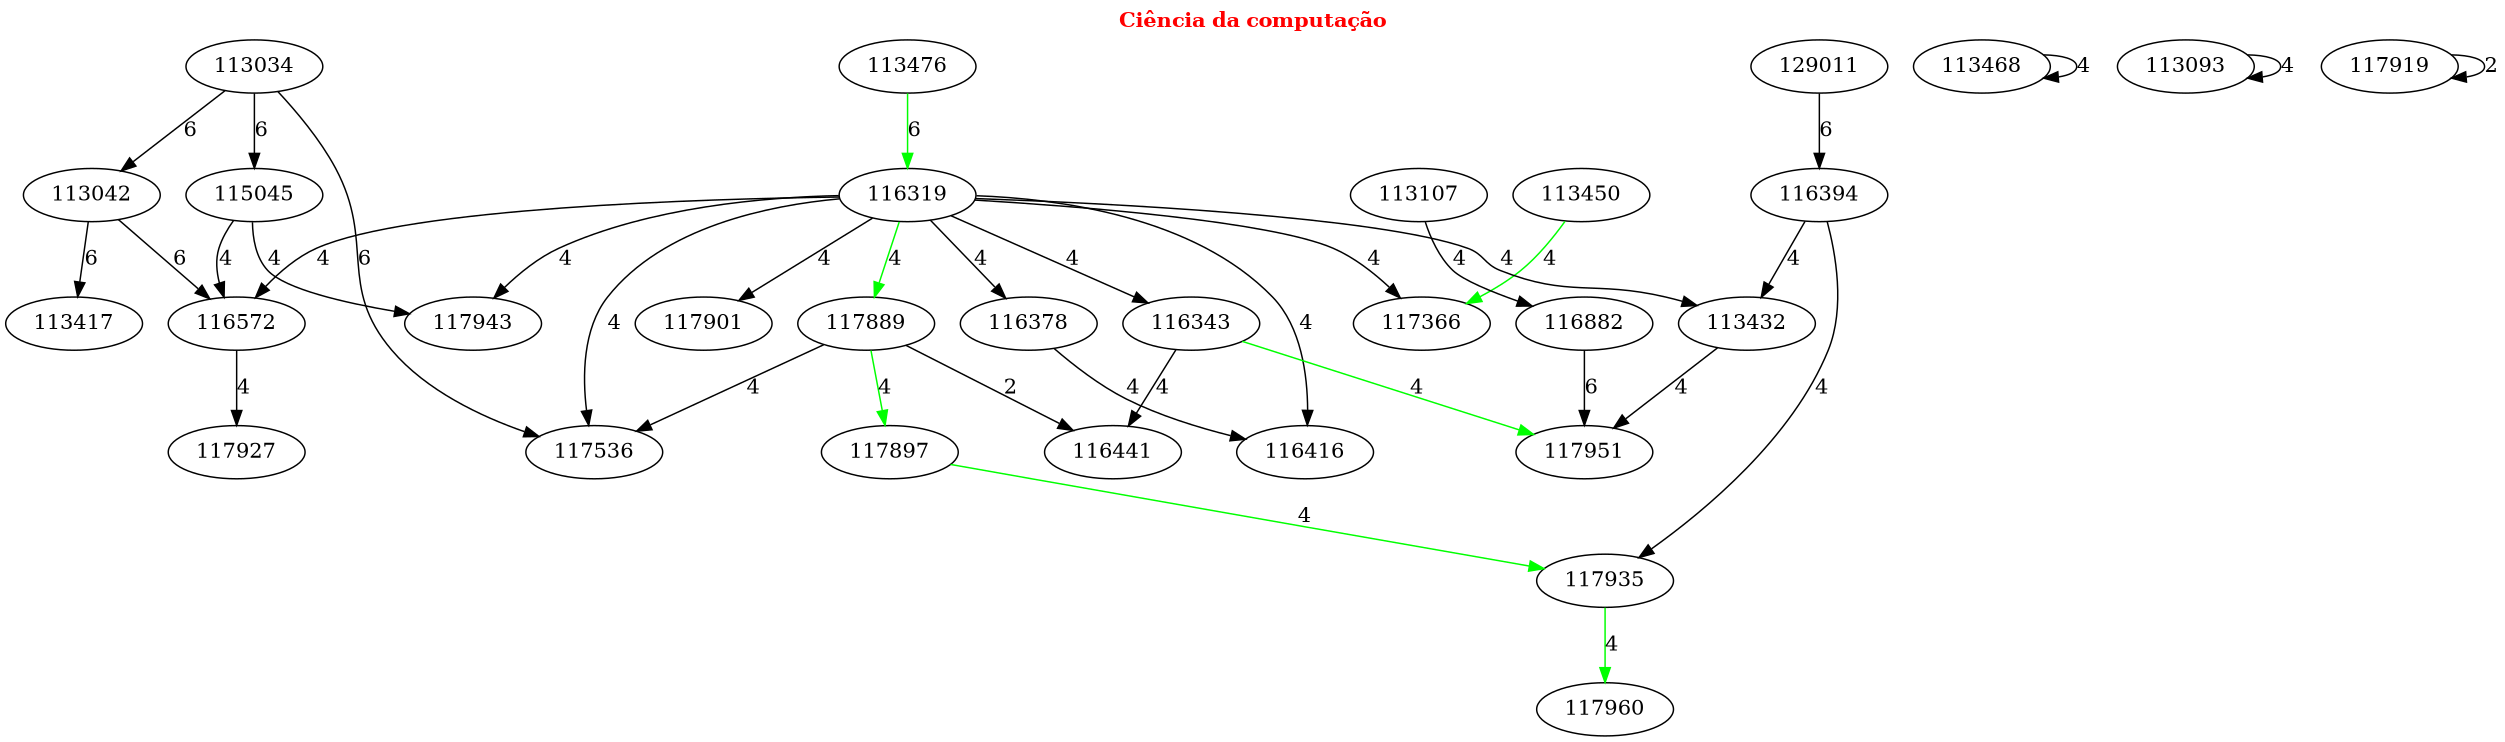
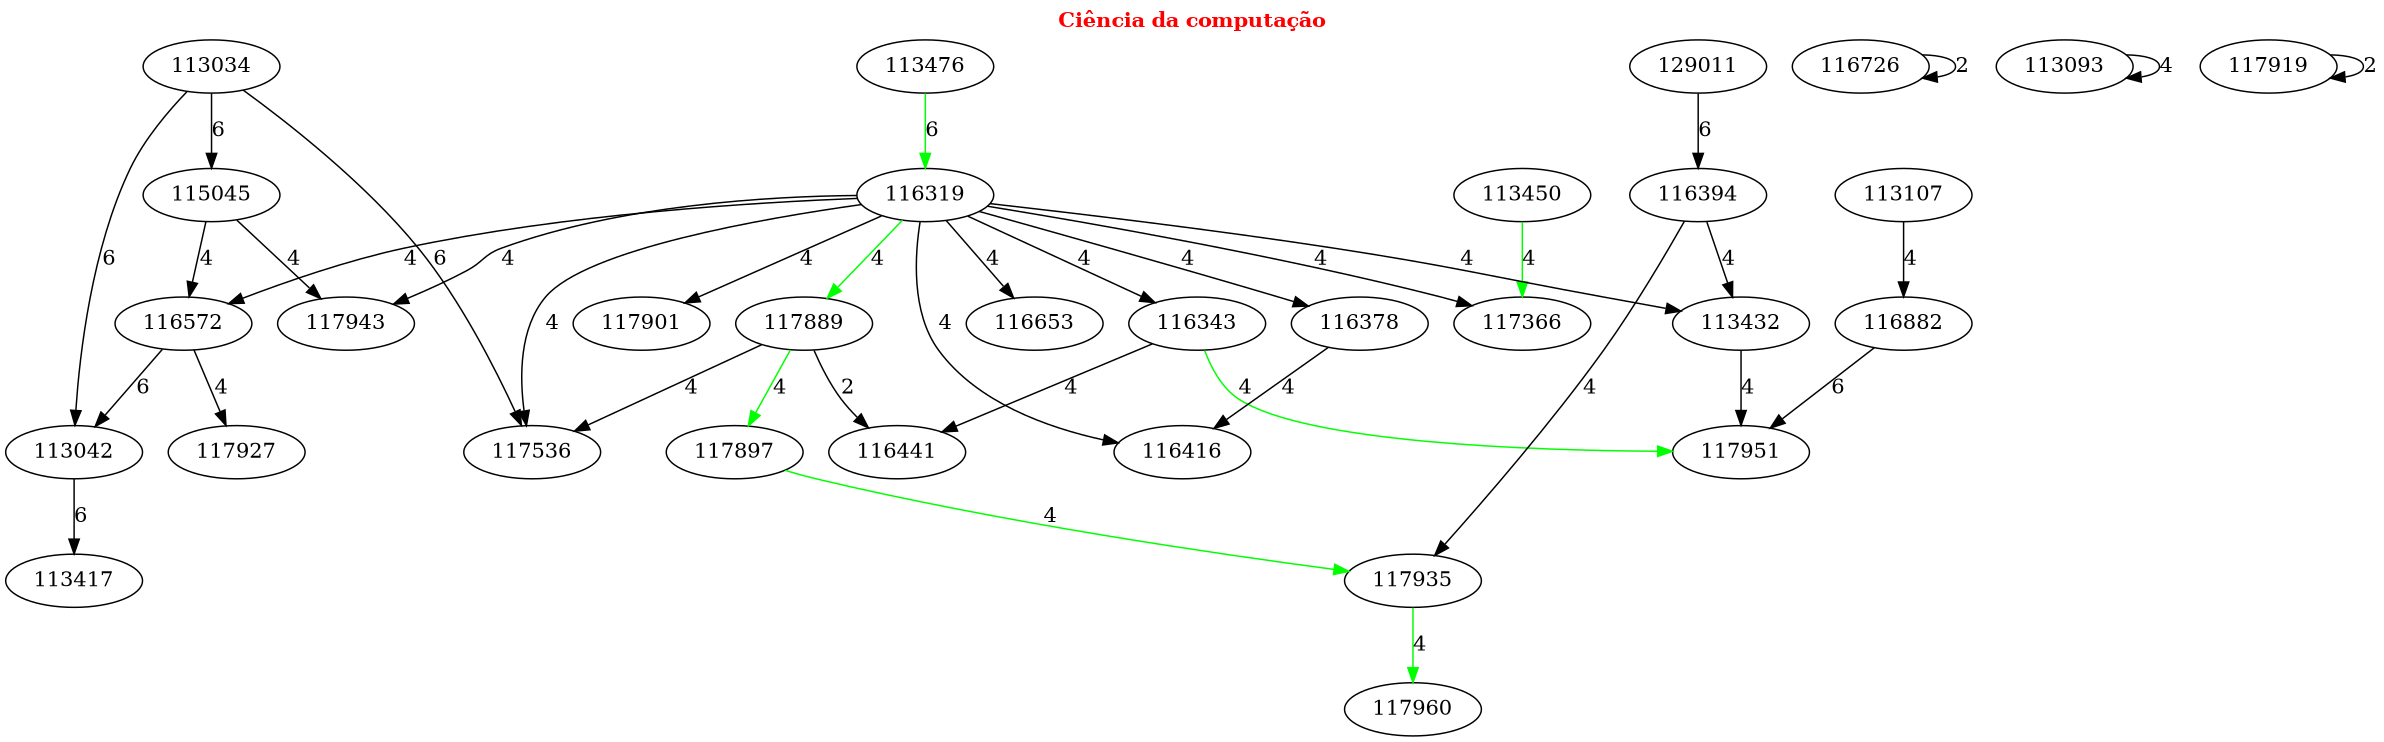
node "116726": added
node "113468": removed
edge "113042" -> "116572": reversed
node "116653": added
